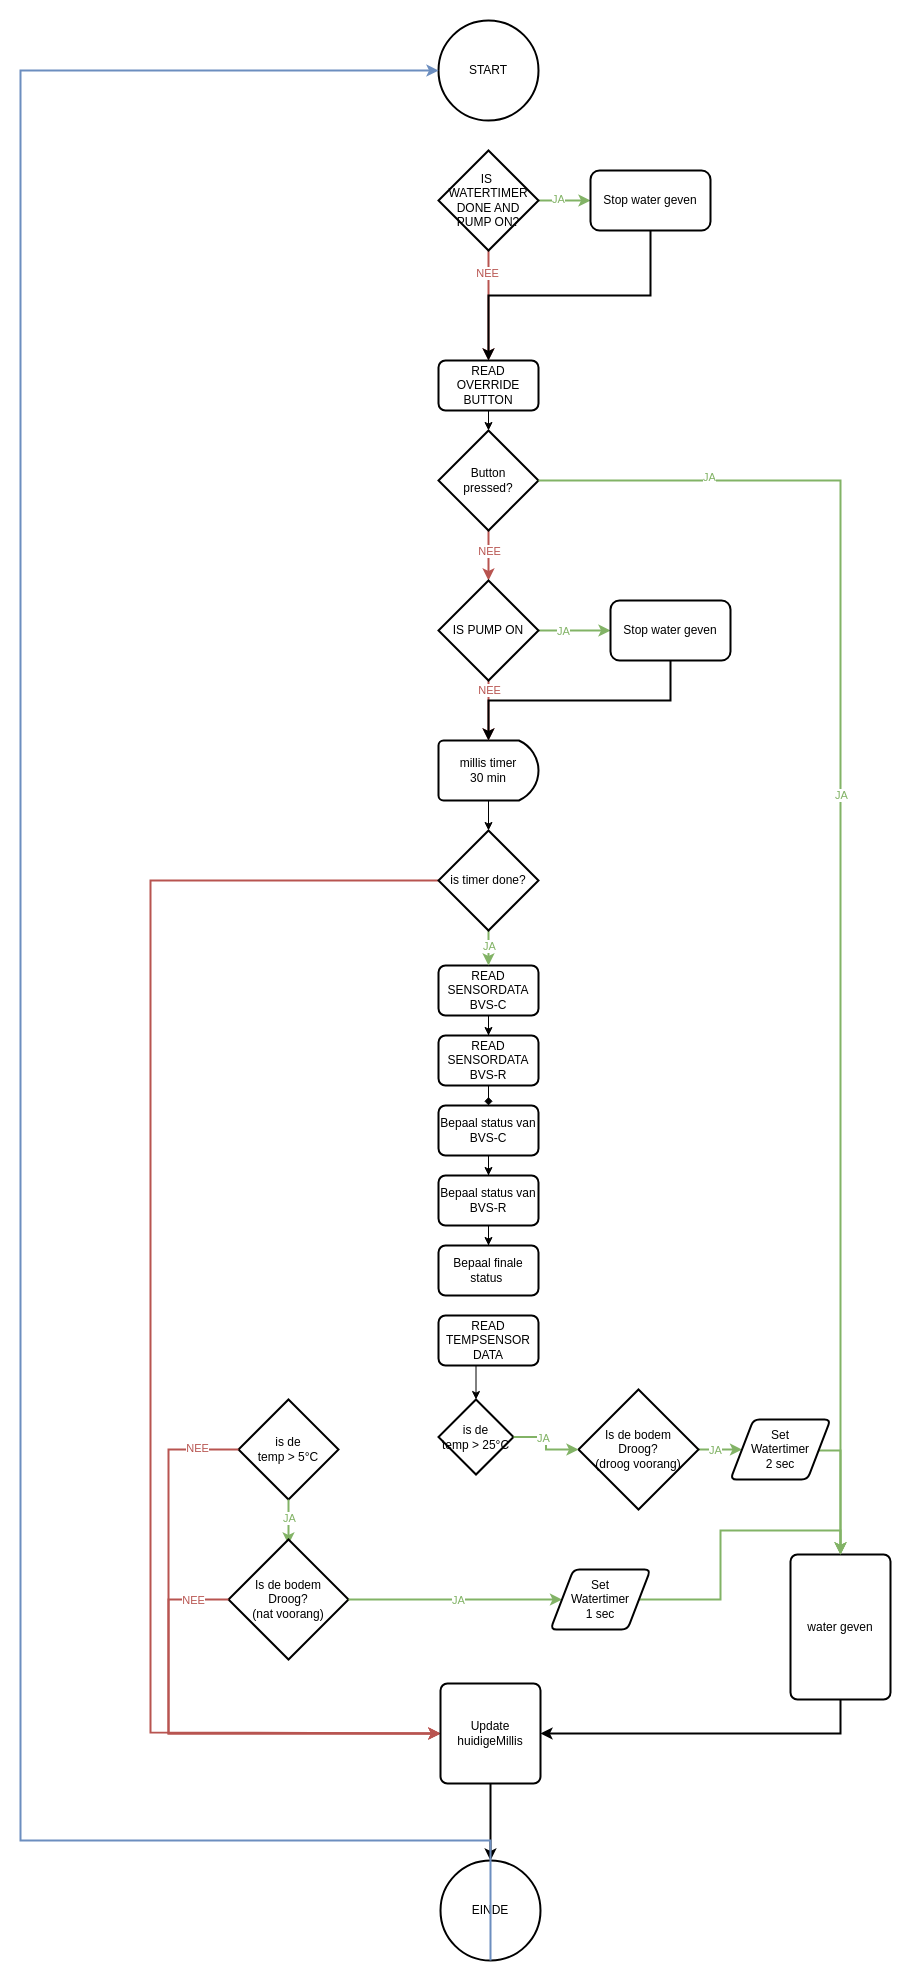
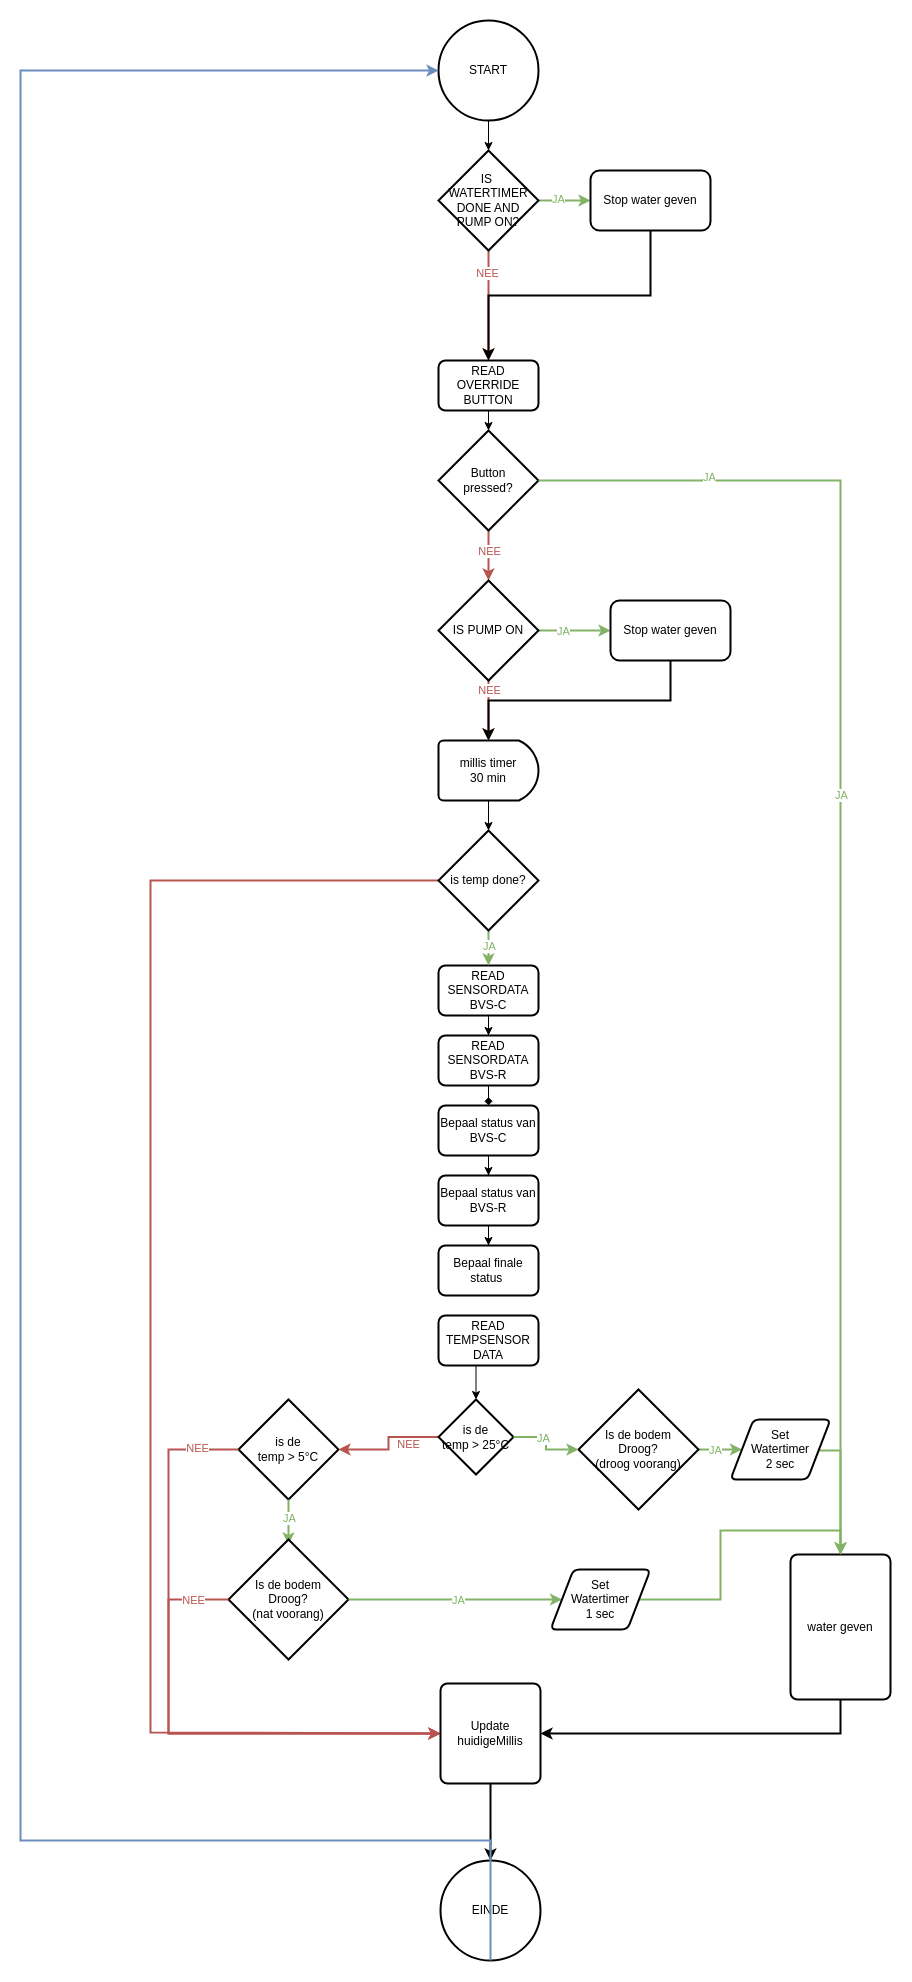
edge "START" -> "IS WATERTIMER DONE AND PUMP ON?": added
node "is timer done?": label "is timer done?" -> "is temp done?"
edge "is de temp > 25°C" -> "is de temp > 5°C": added, label "NEE"
